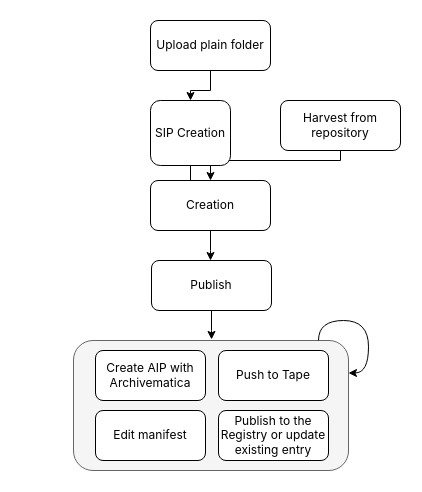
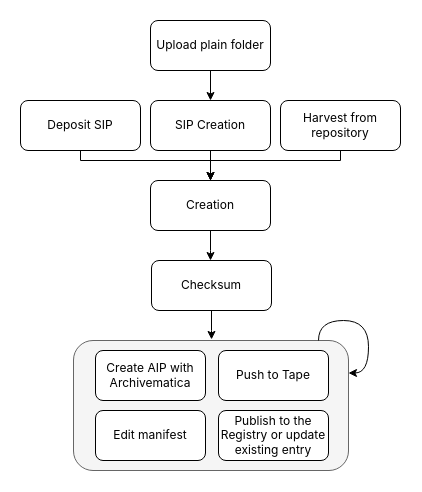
node "Deposit SIP": added
node "SIP Creation": size 80x65 -> 120x50
edge "Deposit SIP" -> "Creation": added
node "Publish": label "Publish" -> "Checksum"
